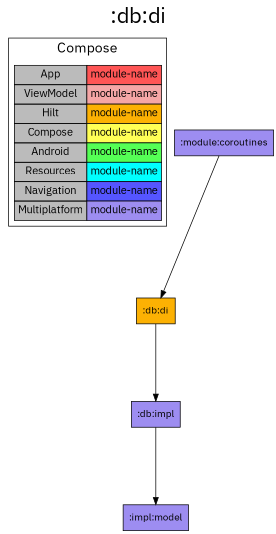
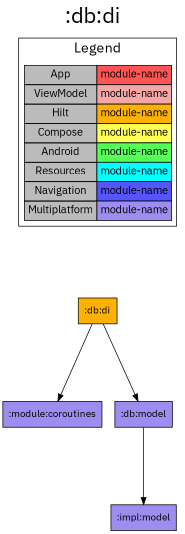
cluster "Compose": label "Compose" -> "Legend"
edge ":module:coroutines" -> ":db:di": reversed
node ":db:impl": label ":db:impl" -> ":db:model"
